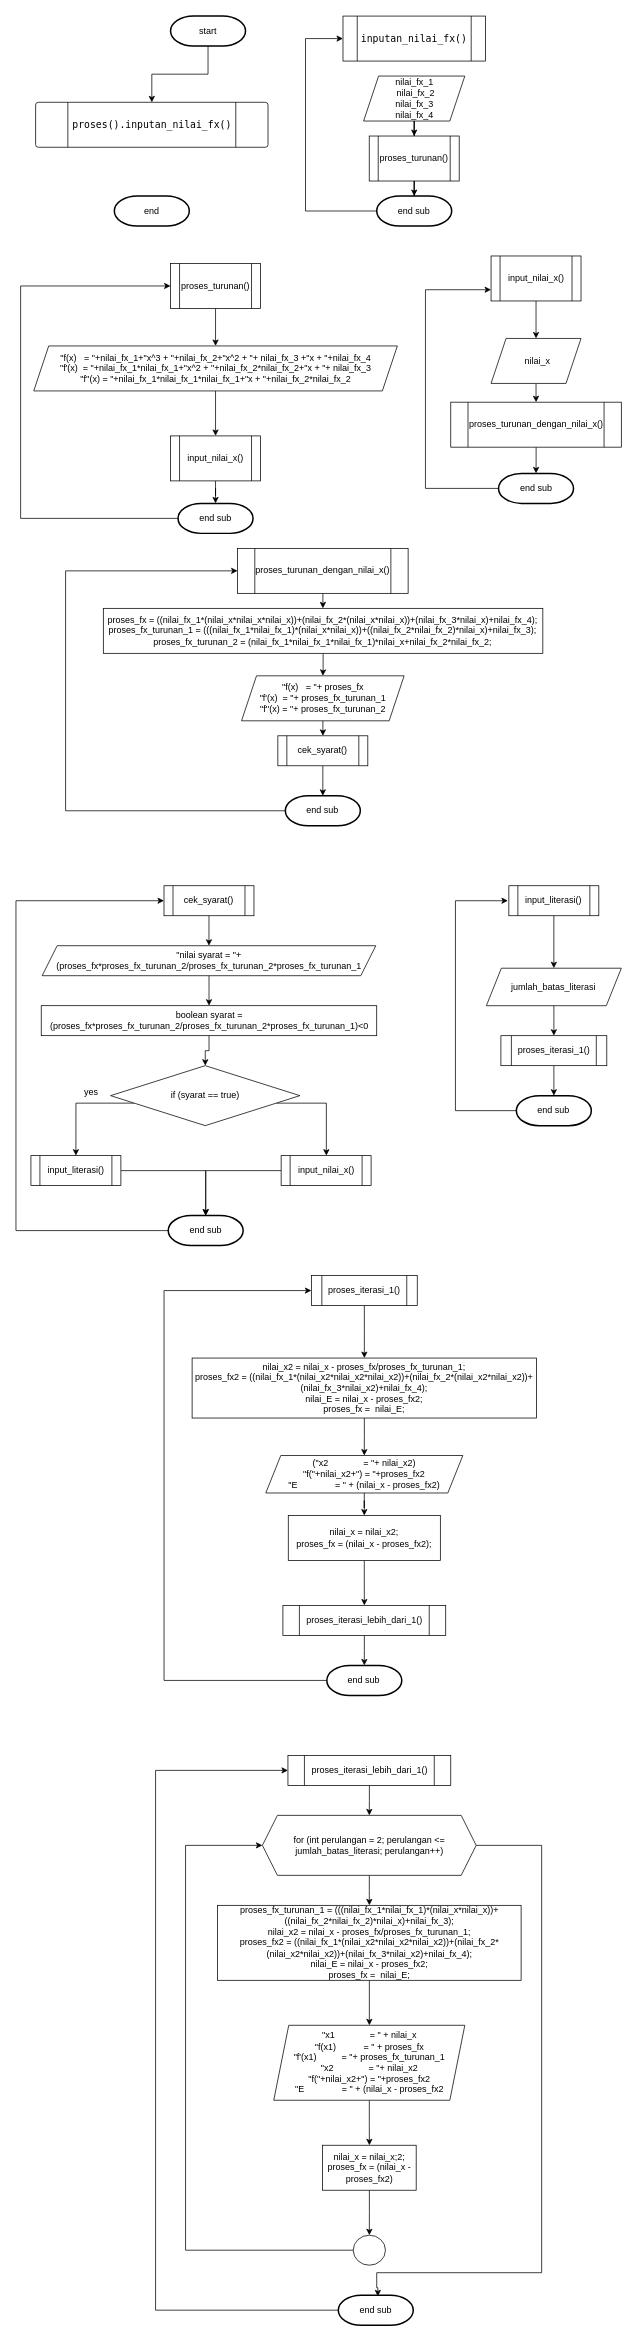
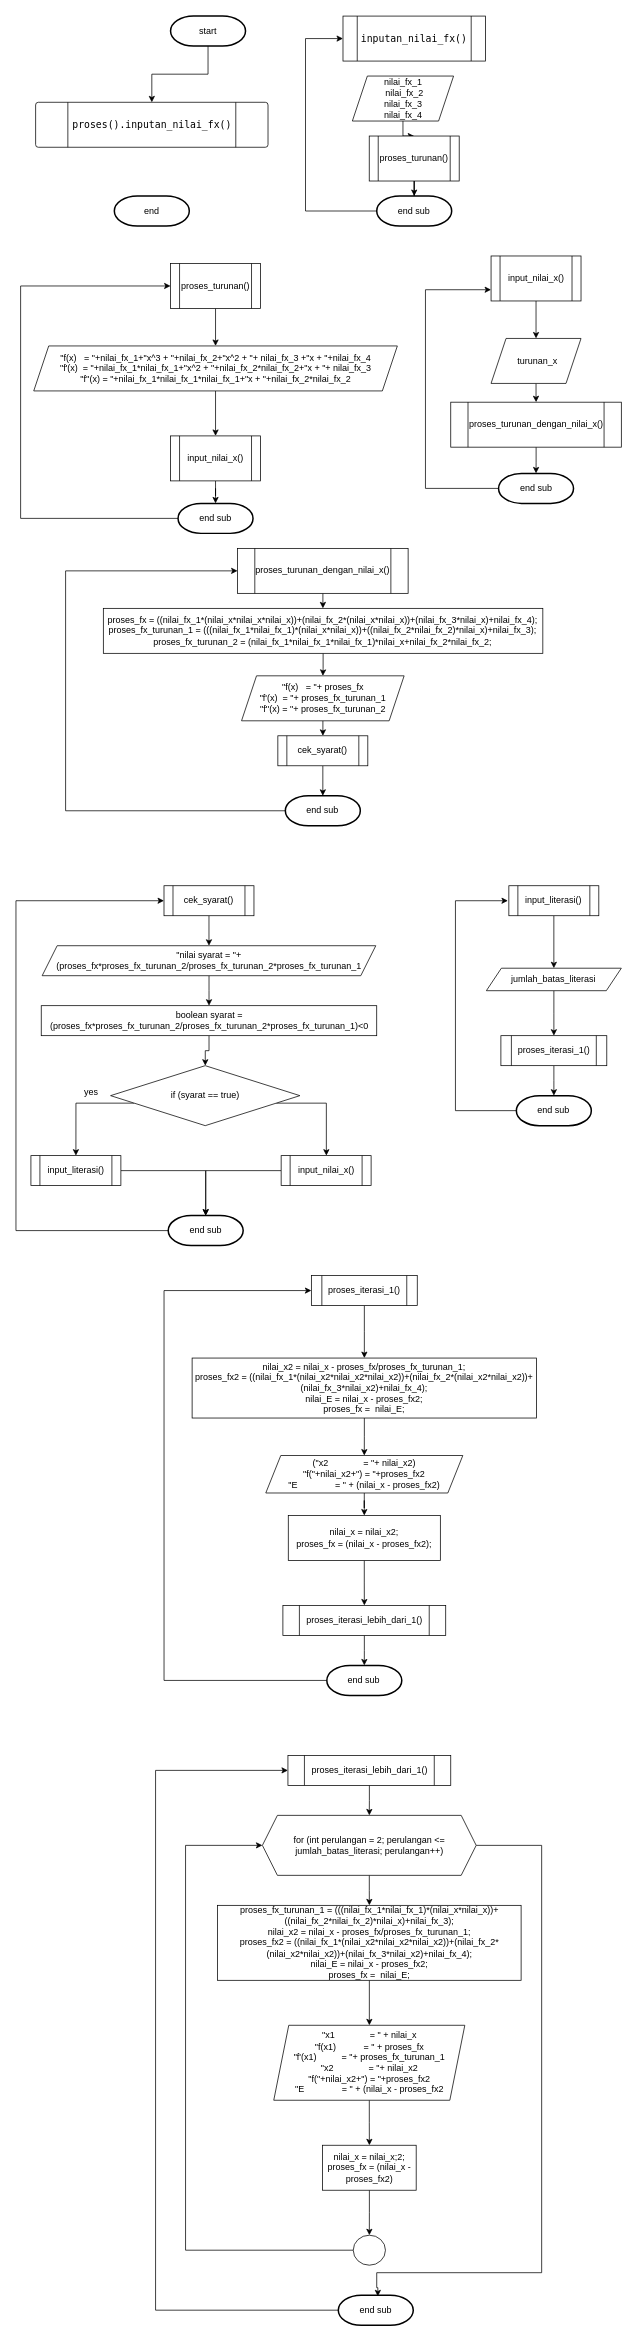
node "nilai_fx_1 nilai_fx_2 nilai_fx_3 nilai_fx_4": moved (414, 98) -> (403, 98)
node "nilai_x": label "nilai_x" -> "turunan_x"
node "jumlah_batas_literasi": size 135x38 -> 135x23
